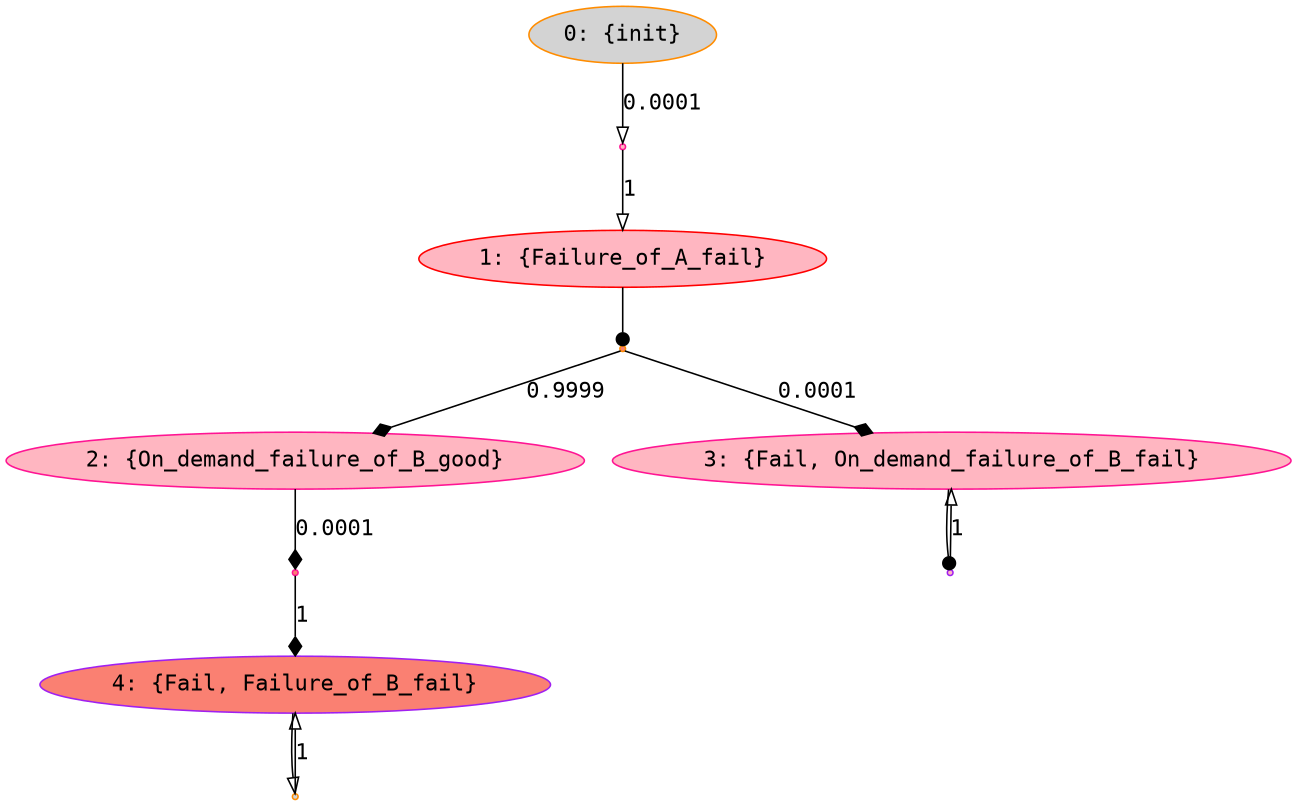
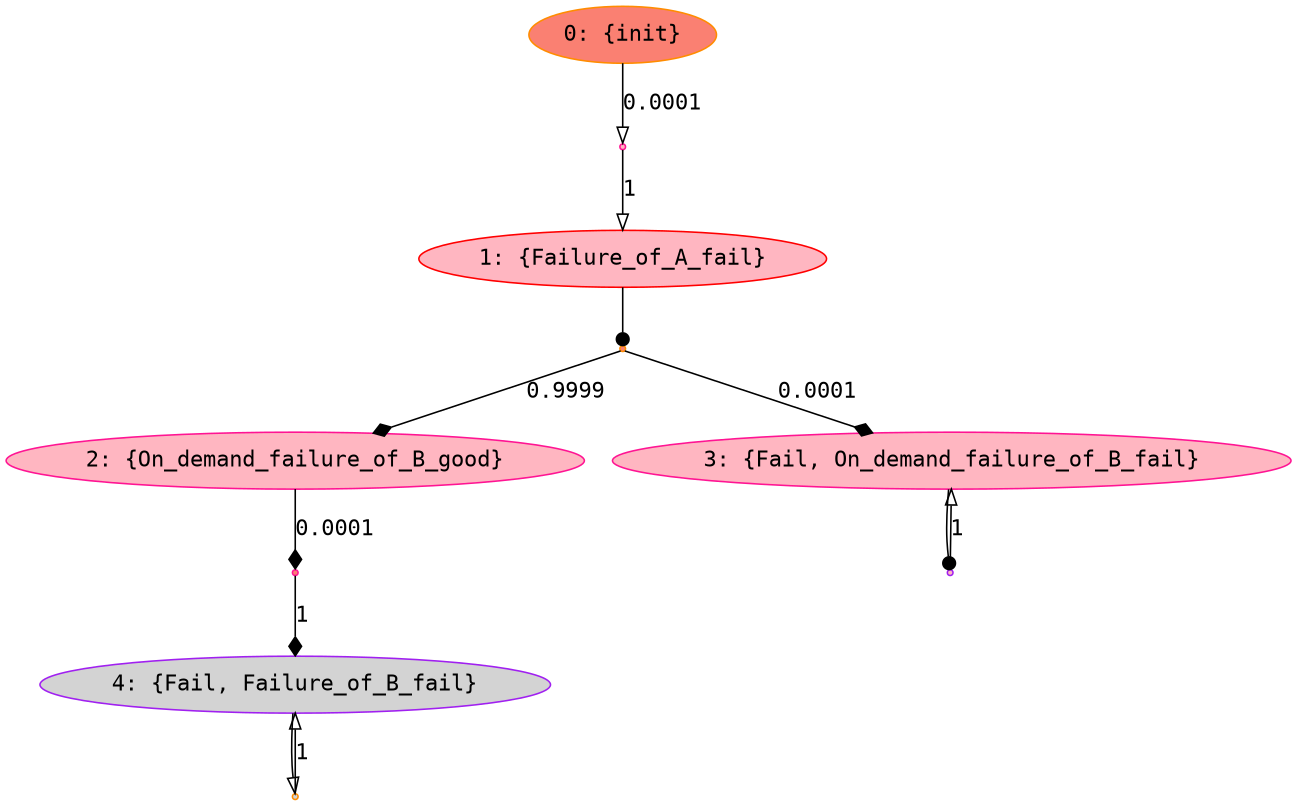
node "0: {init}": fillcolor lightgrey -> salmon
node "4: {Fail, Failure_of_B_fail}": fillcolor salmon -> lightgrey
